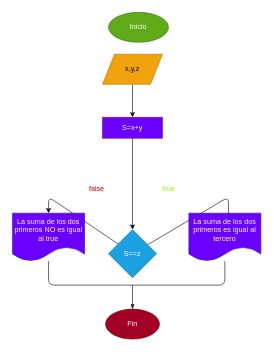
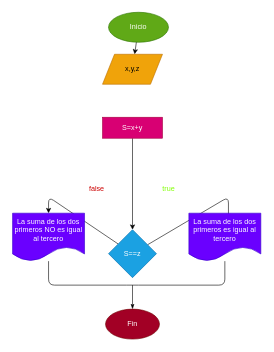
edge "Inicio" -> "x,y,z": added
edge "x,y,z" -> "S=x+y": removed
node "S=x+y": fillcolor #6a00ff -> #d80073
node "La suma de los dos primeros NO es igual al true": label "La suma de los dos primeros NO es igual al true" -> "La suma de los dos primeros NO es igual al tercero"
